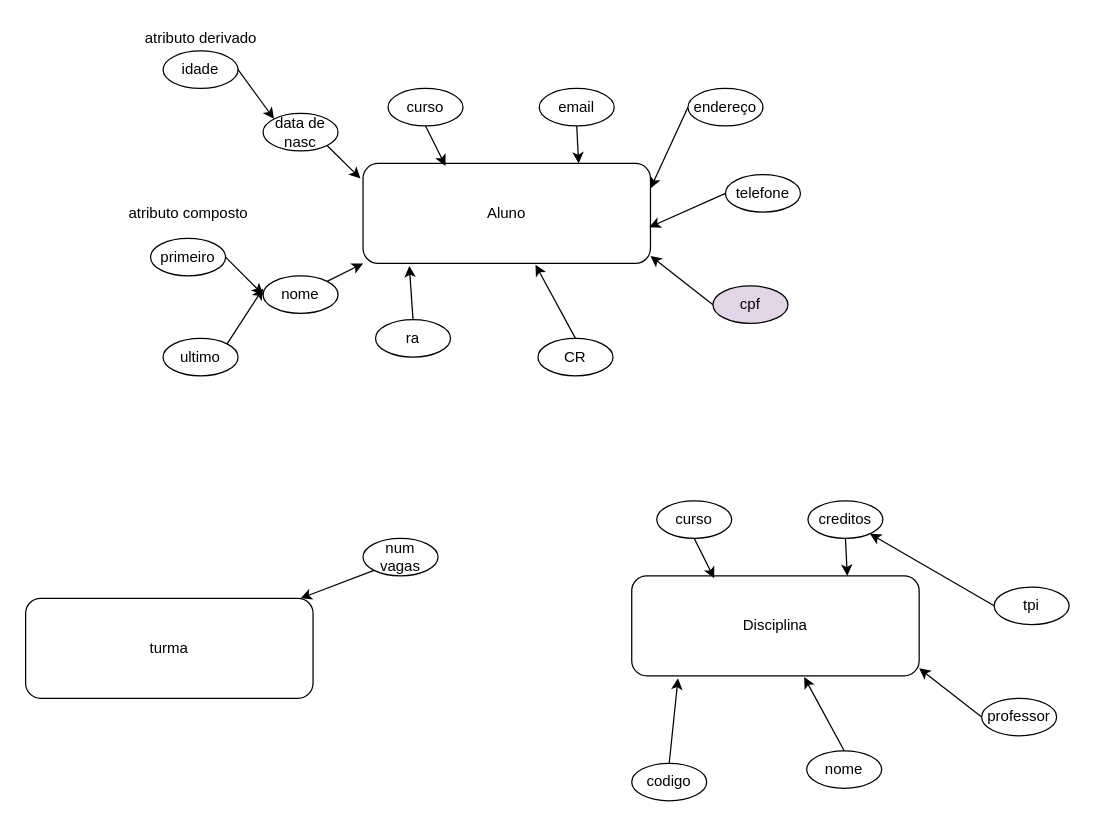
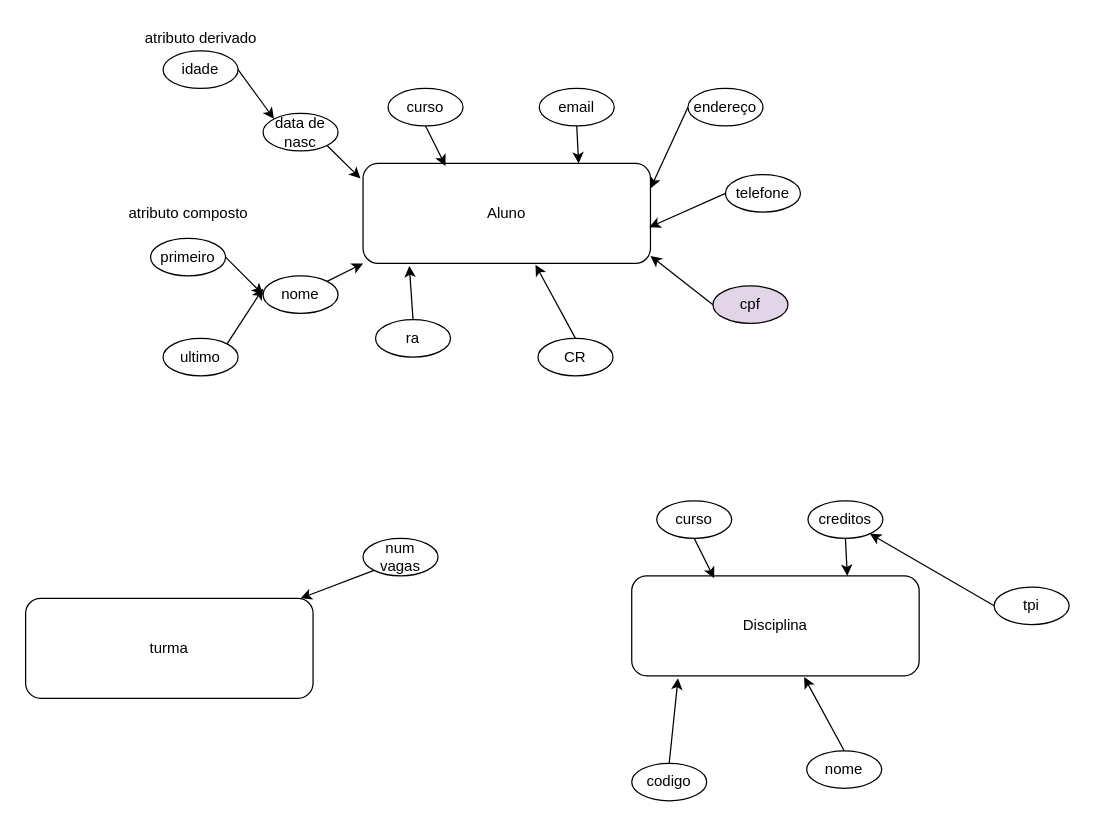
edge "professor" -> "Disciplina": removed
node "professor": removed
